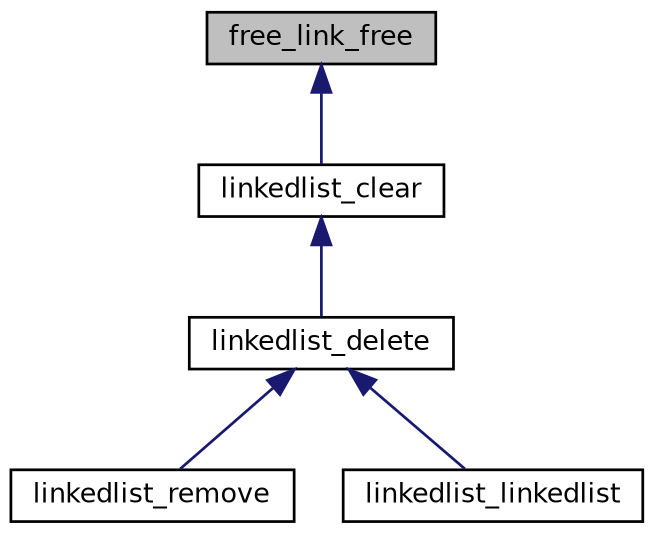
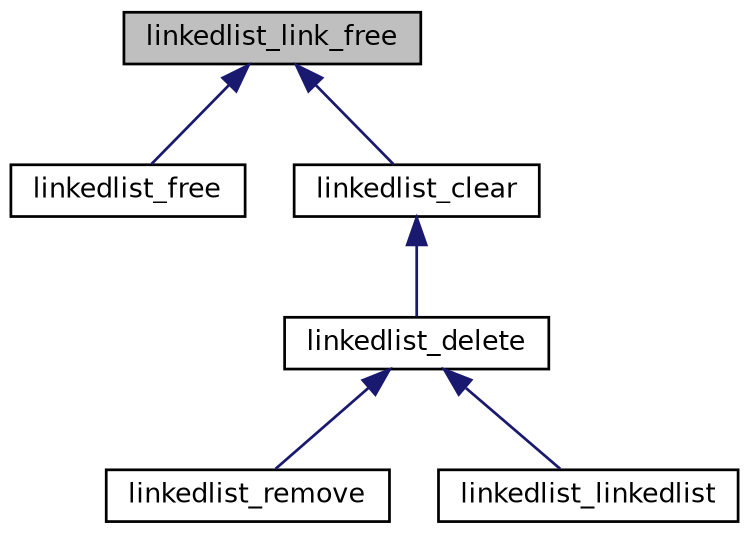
node "free_link_free": label "free_link_free" -> "linkedlist_link_free"
node "linkedlist_free": added
